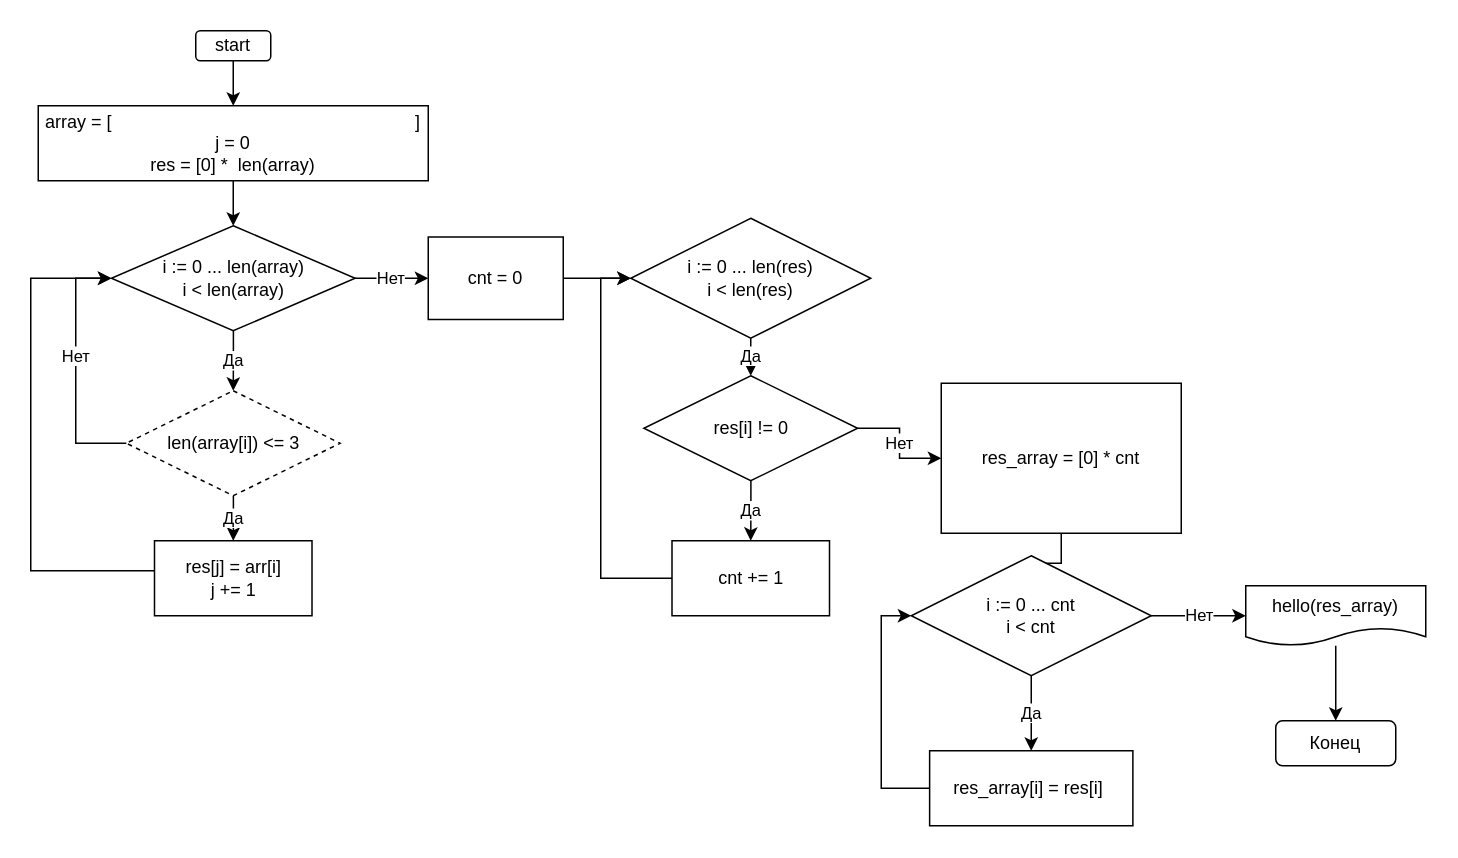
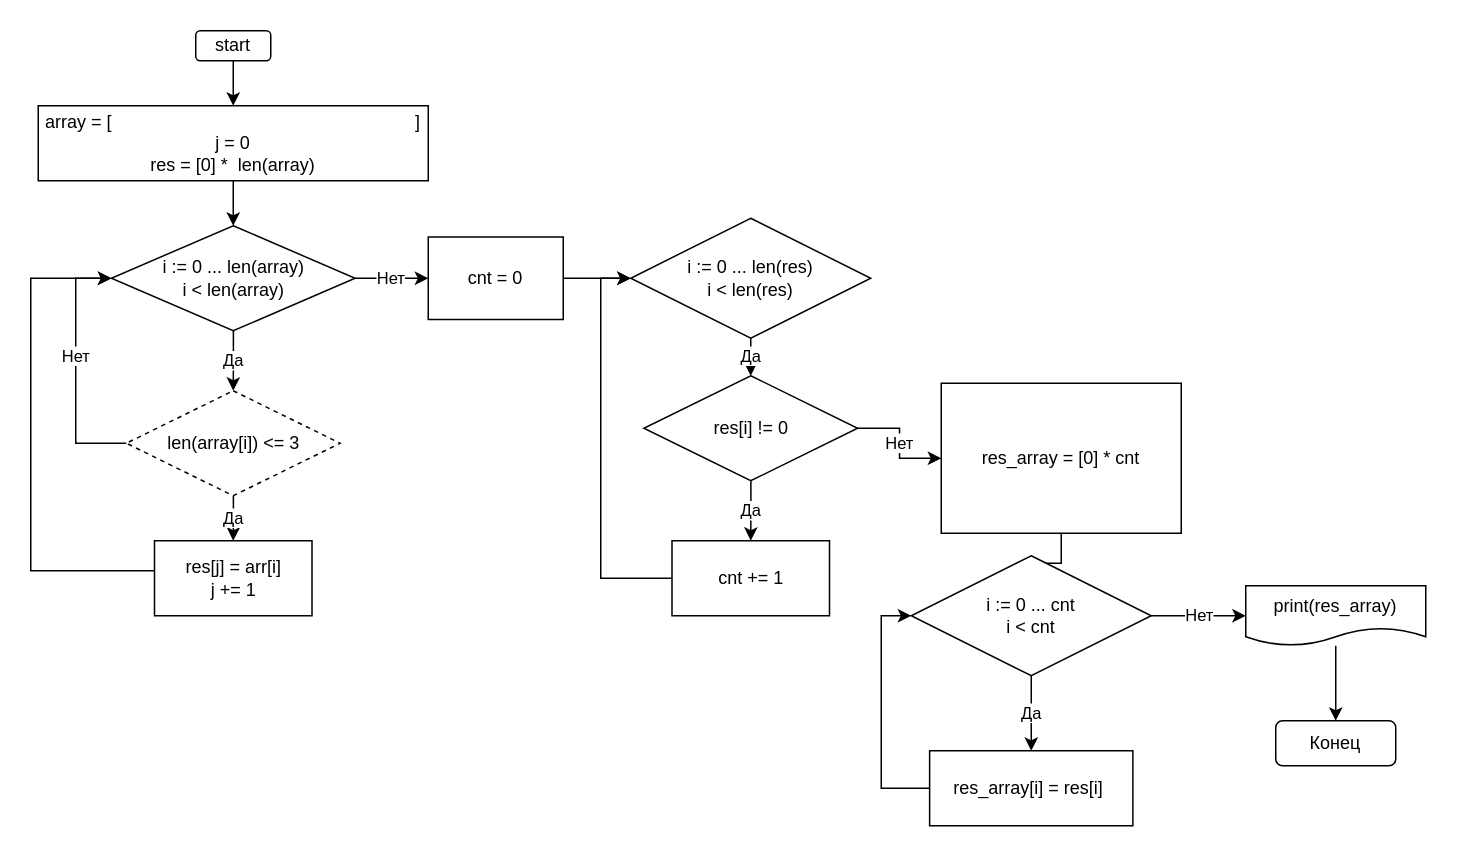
node "hello(res_array)": label "hello(res_array)" -> "print(res_array)"
